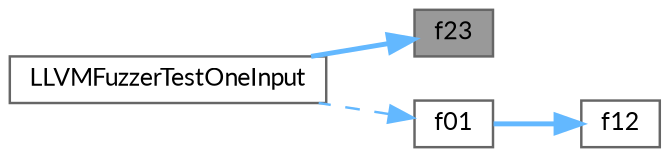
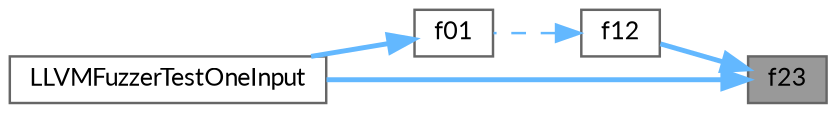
edge "f12" -> "f23": added
edge "LLVMFuzzerTestOneInput" -> "f01": style dashed -> bold
edge "f01" -> "f12": style bold -> dashed
